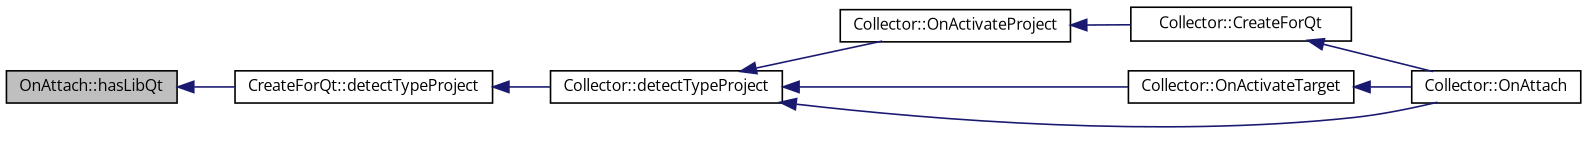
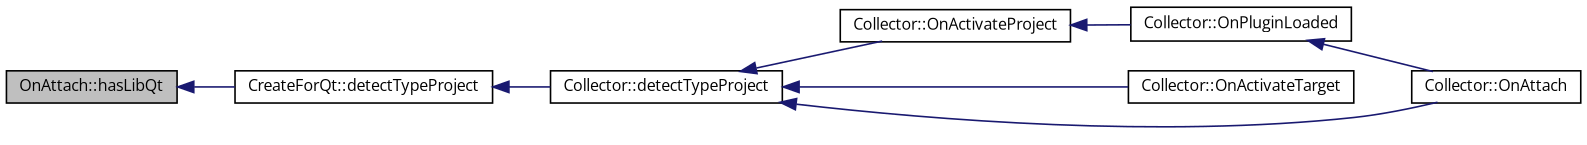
node "Collector::CreateForQt": label "Collector::CreateForQt" -> "Collector::OnPluginLoaded"
edge "Collector::OnAttach" -> "Collector::OnActivateTarget": removed
